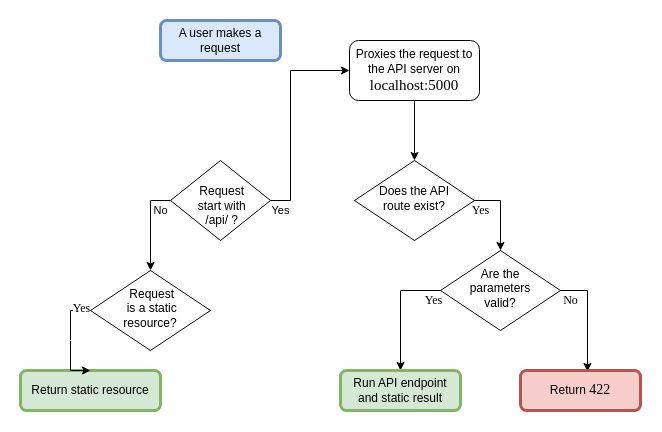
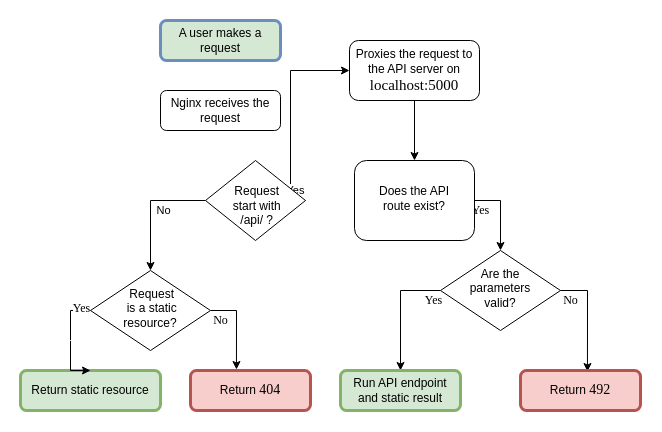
node "A user makes a request": fillcolor #dae8fc -> #d5e8d4
node "Nginx receives the request": added
node "Request start with /api/ ?": moved (221, 201) -> (256, 201)
node "Does the API route exist?": shape diamond -> rounded rectangle
edge "Request is a static resource?" -> "Return 404": added, label "No"
node "Return 404": added
node "Return 422": label "Return 422" -> "Return 492"
